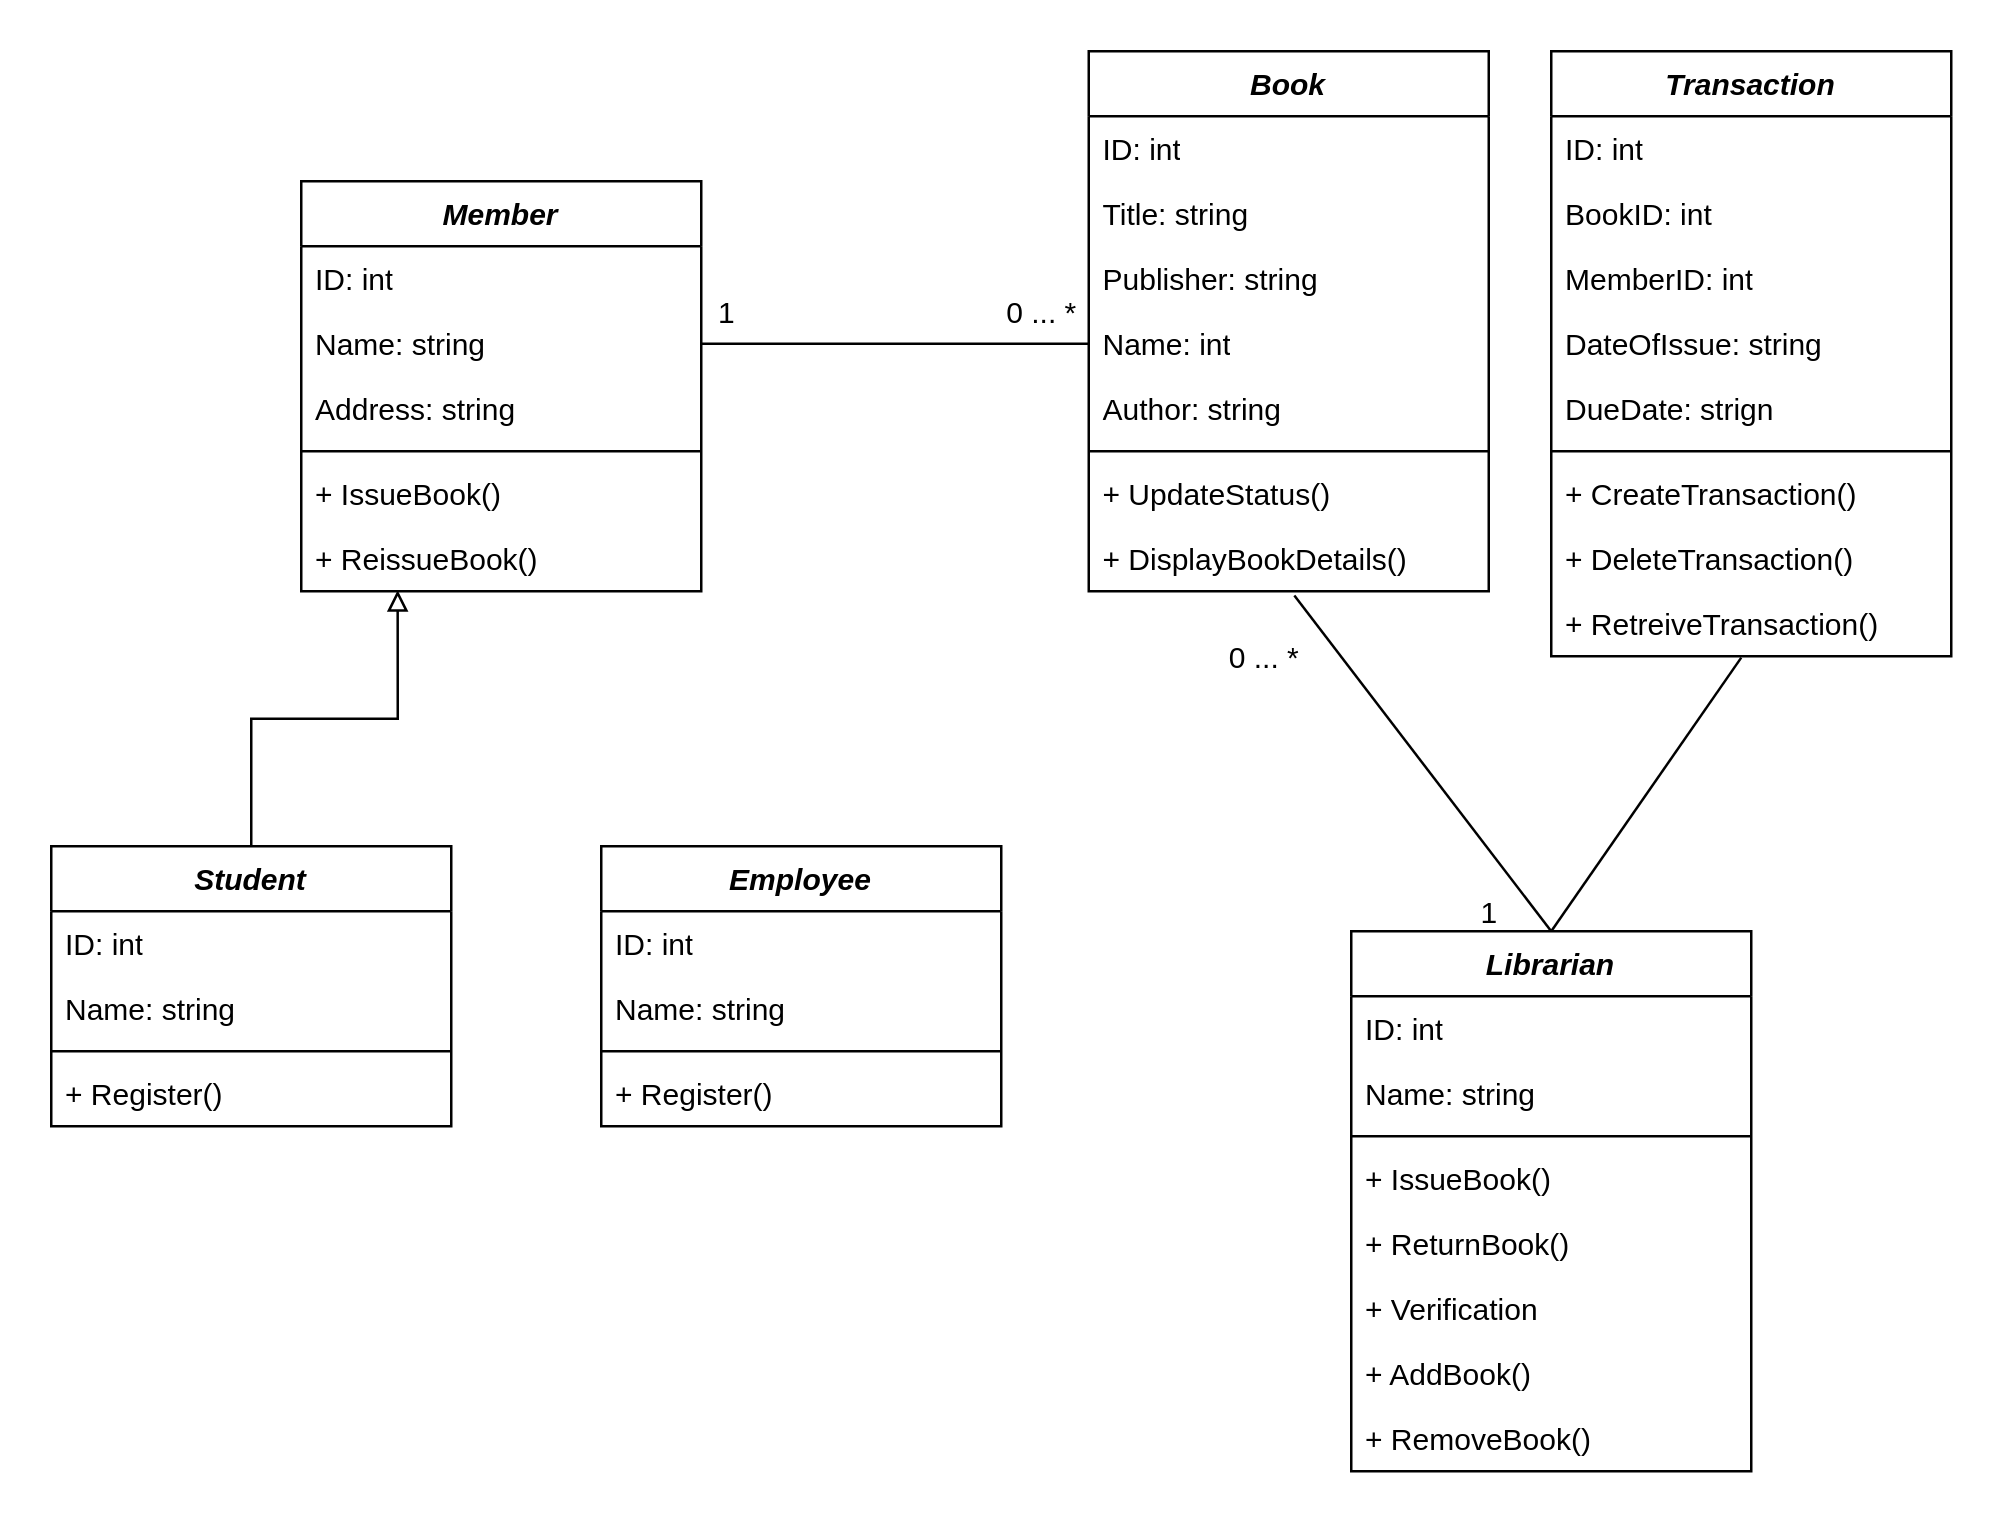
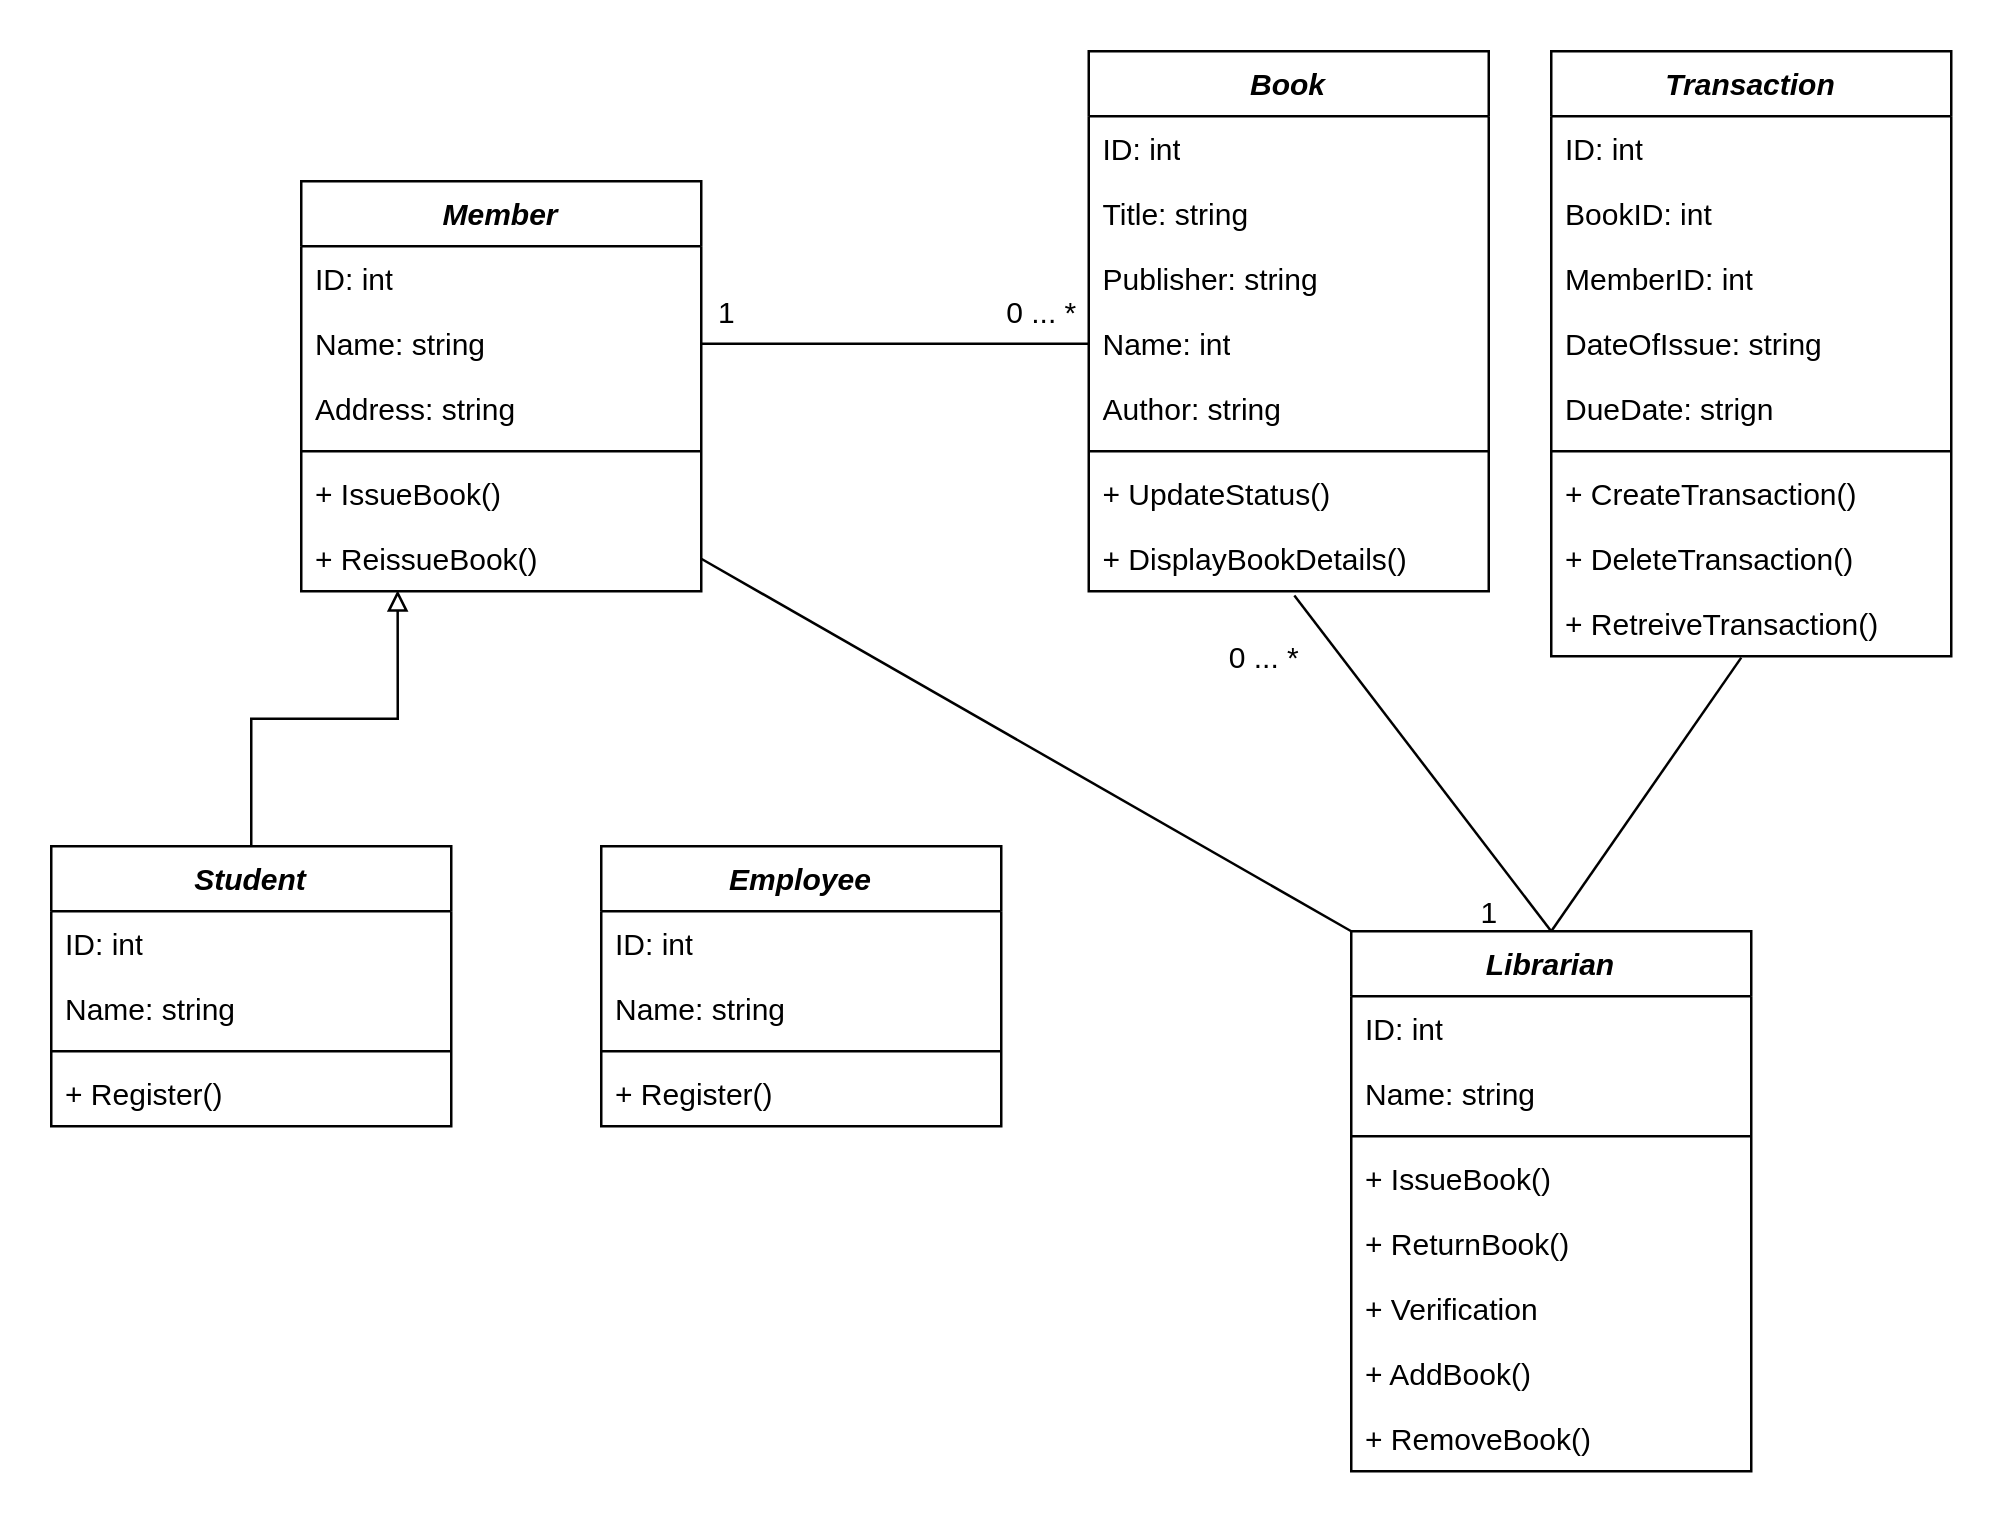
edge "+ ReissueBook()" -- "Librarian": added
